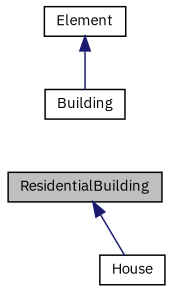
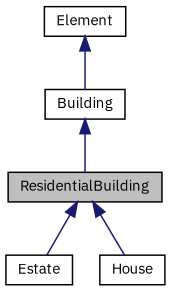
edge "ResidentialBuilding" -> "Building": added
node "Estate": added
